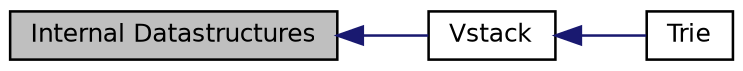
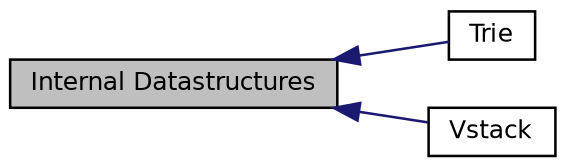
edge "Trie" -> "Vstack": now "Trie" -> "Internal Datastructures"
